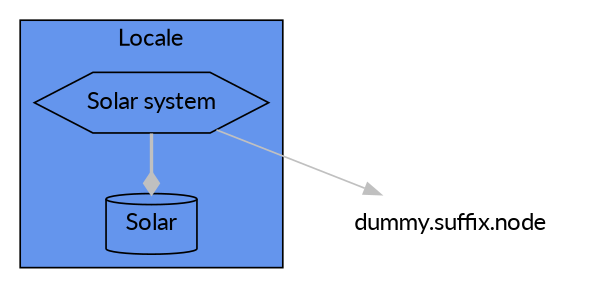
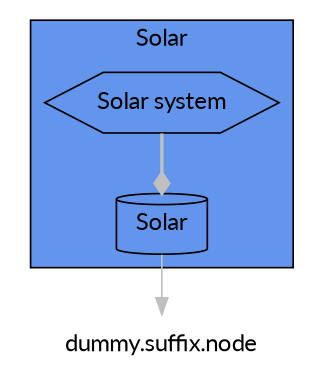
cluster "Locale": label "Locale" -> "Solar"
edge "Solar system" -> "dummy.suffix.node": now "Solar" -> "dummy.suffix.node"
